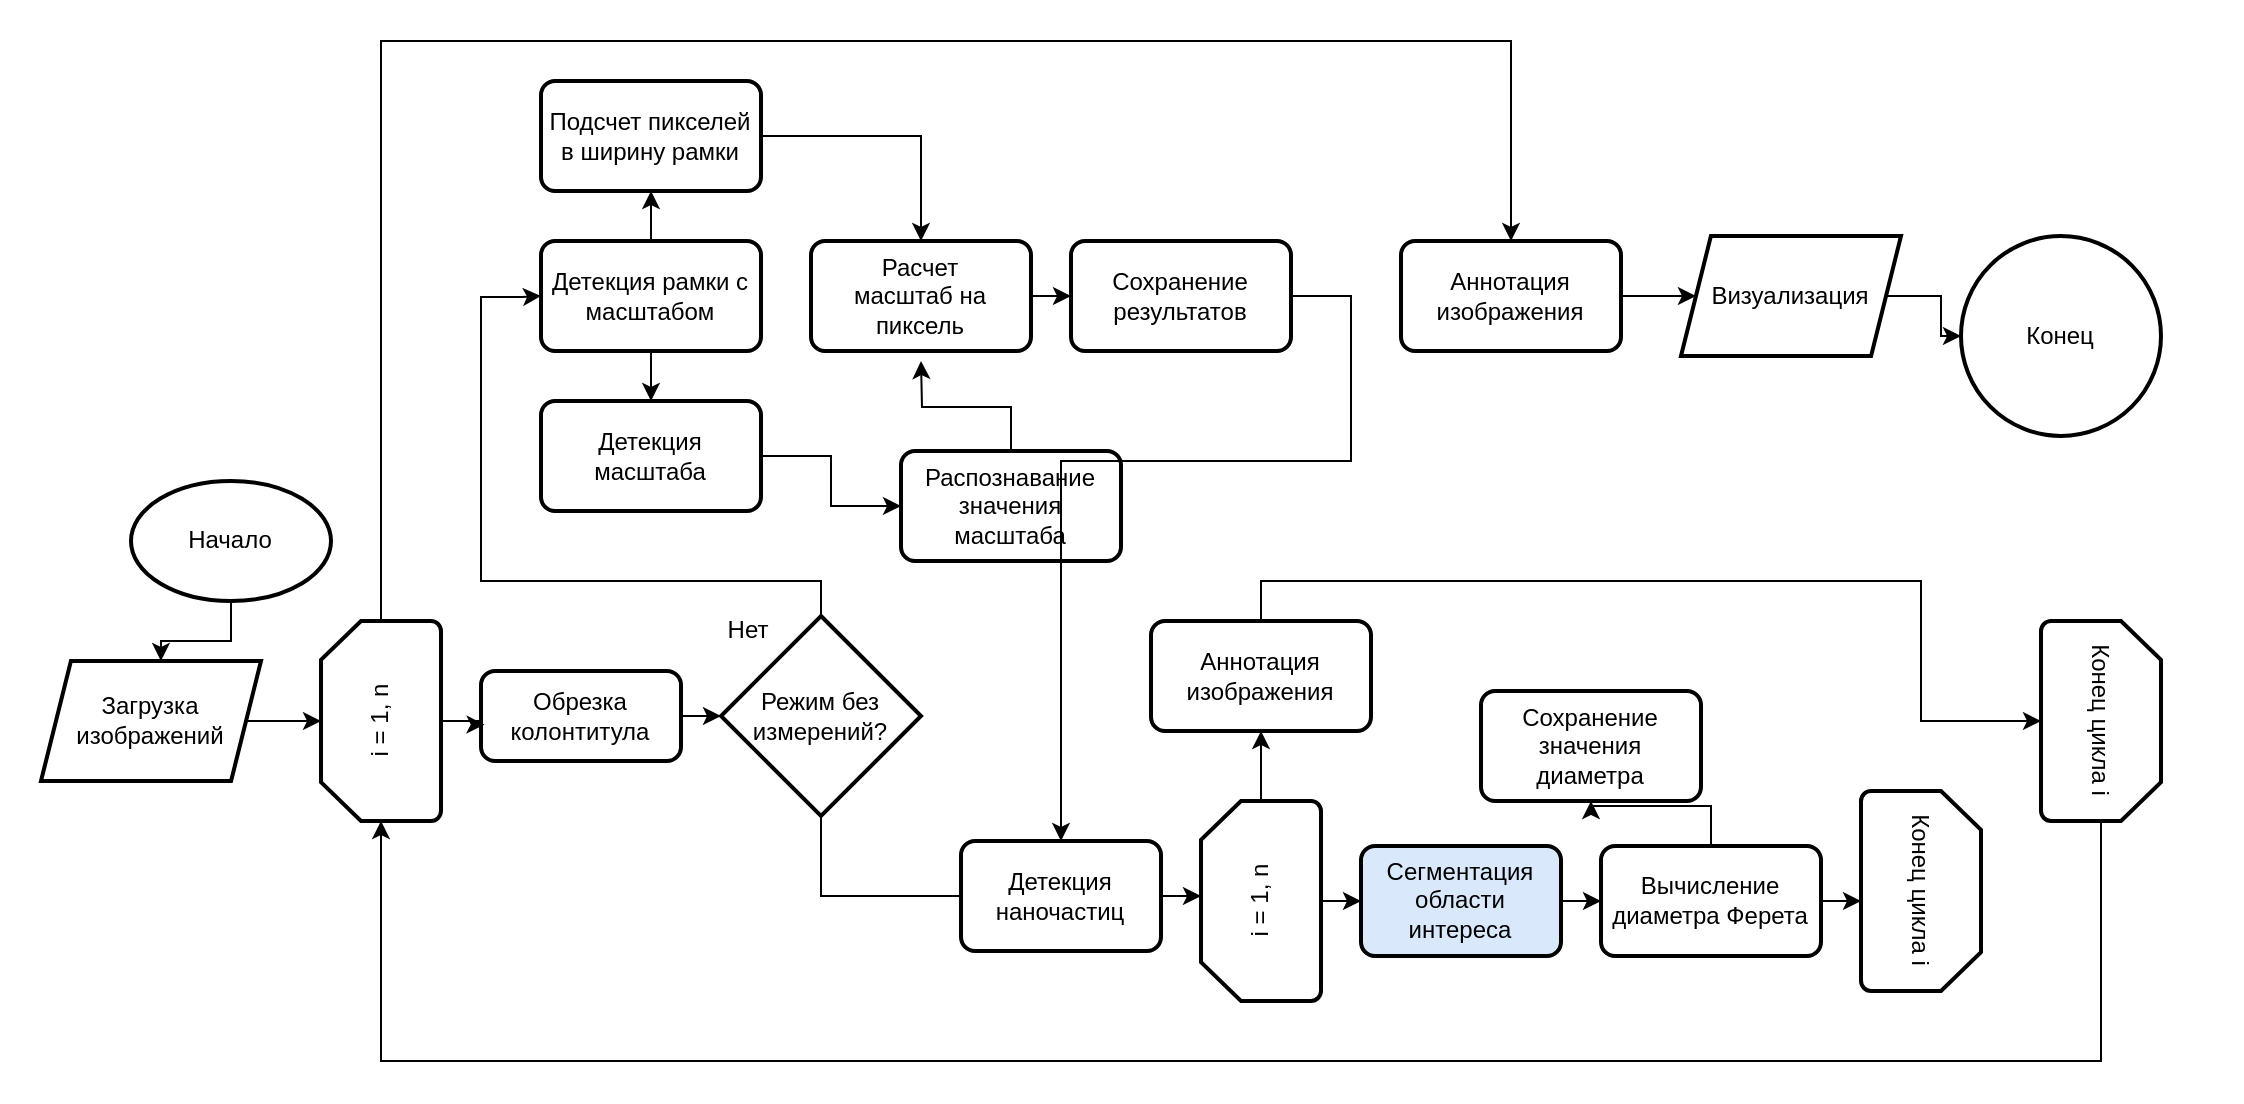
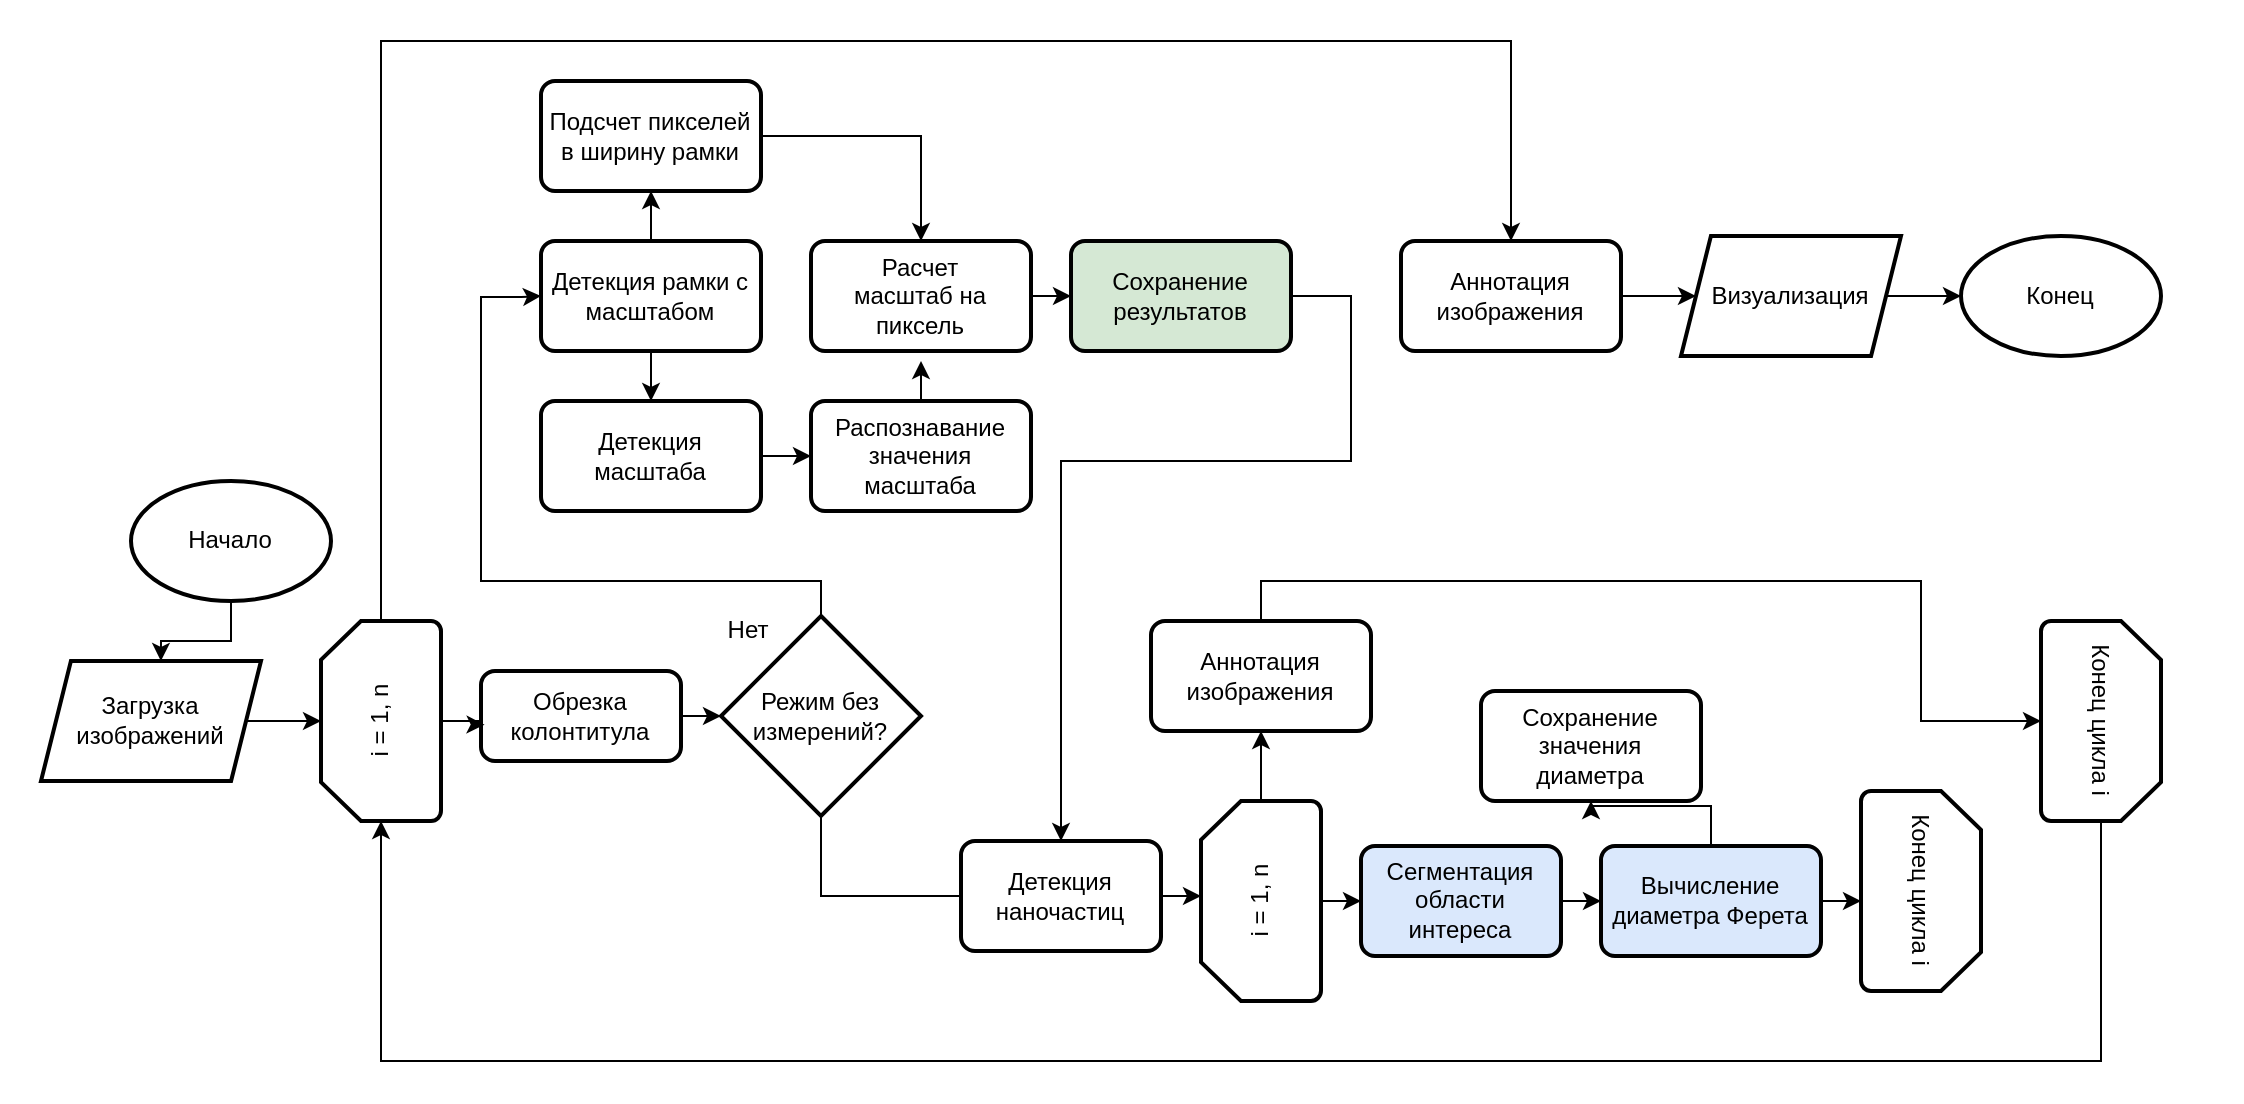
node "Сохранение результатов": fillcolor #ffffff -> #d5e8d4
node "Конец": size 200x200 -> 200x120
node "Распознавание значения масштаба": moved (1011, 506) -> (921, 456)
node "Вычисление диаметра Ферета": fillcolor #ffffff -> #dae8fc
